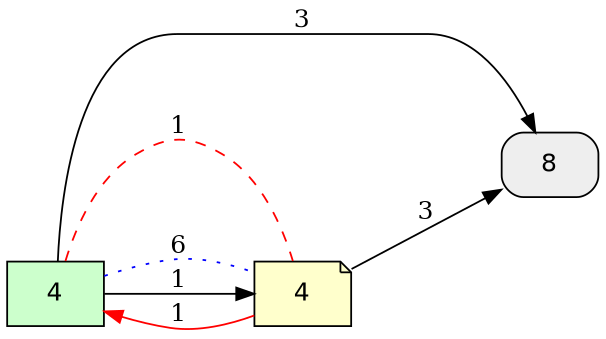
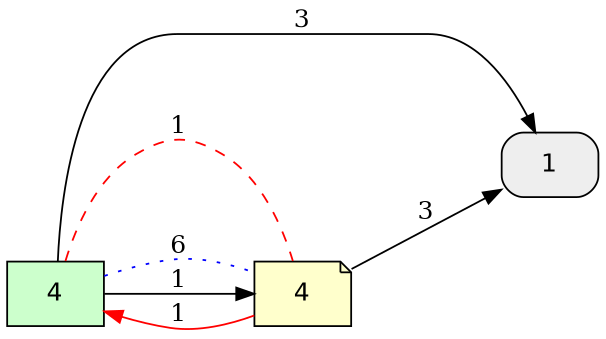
node "8": label "8" -> "1"
